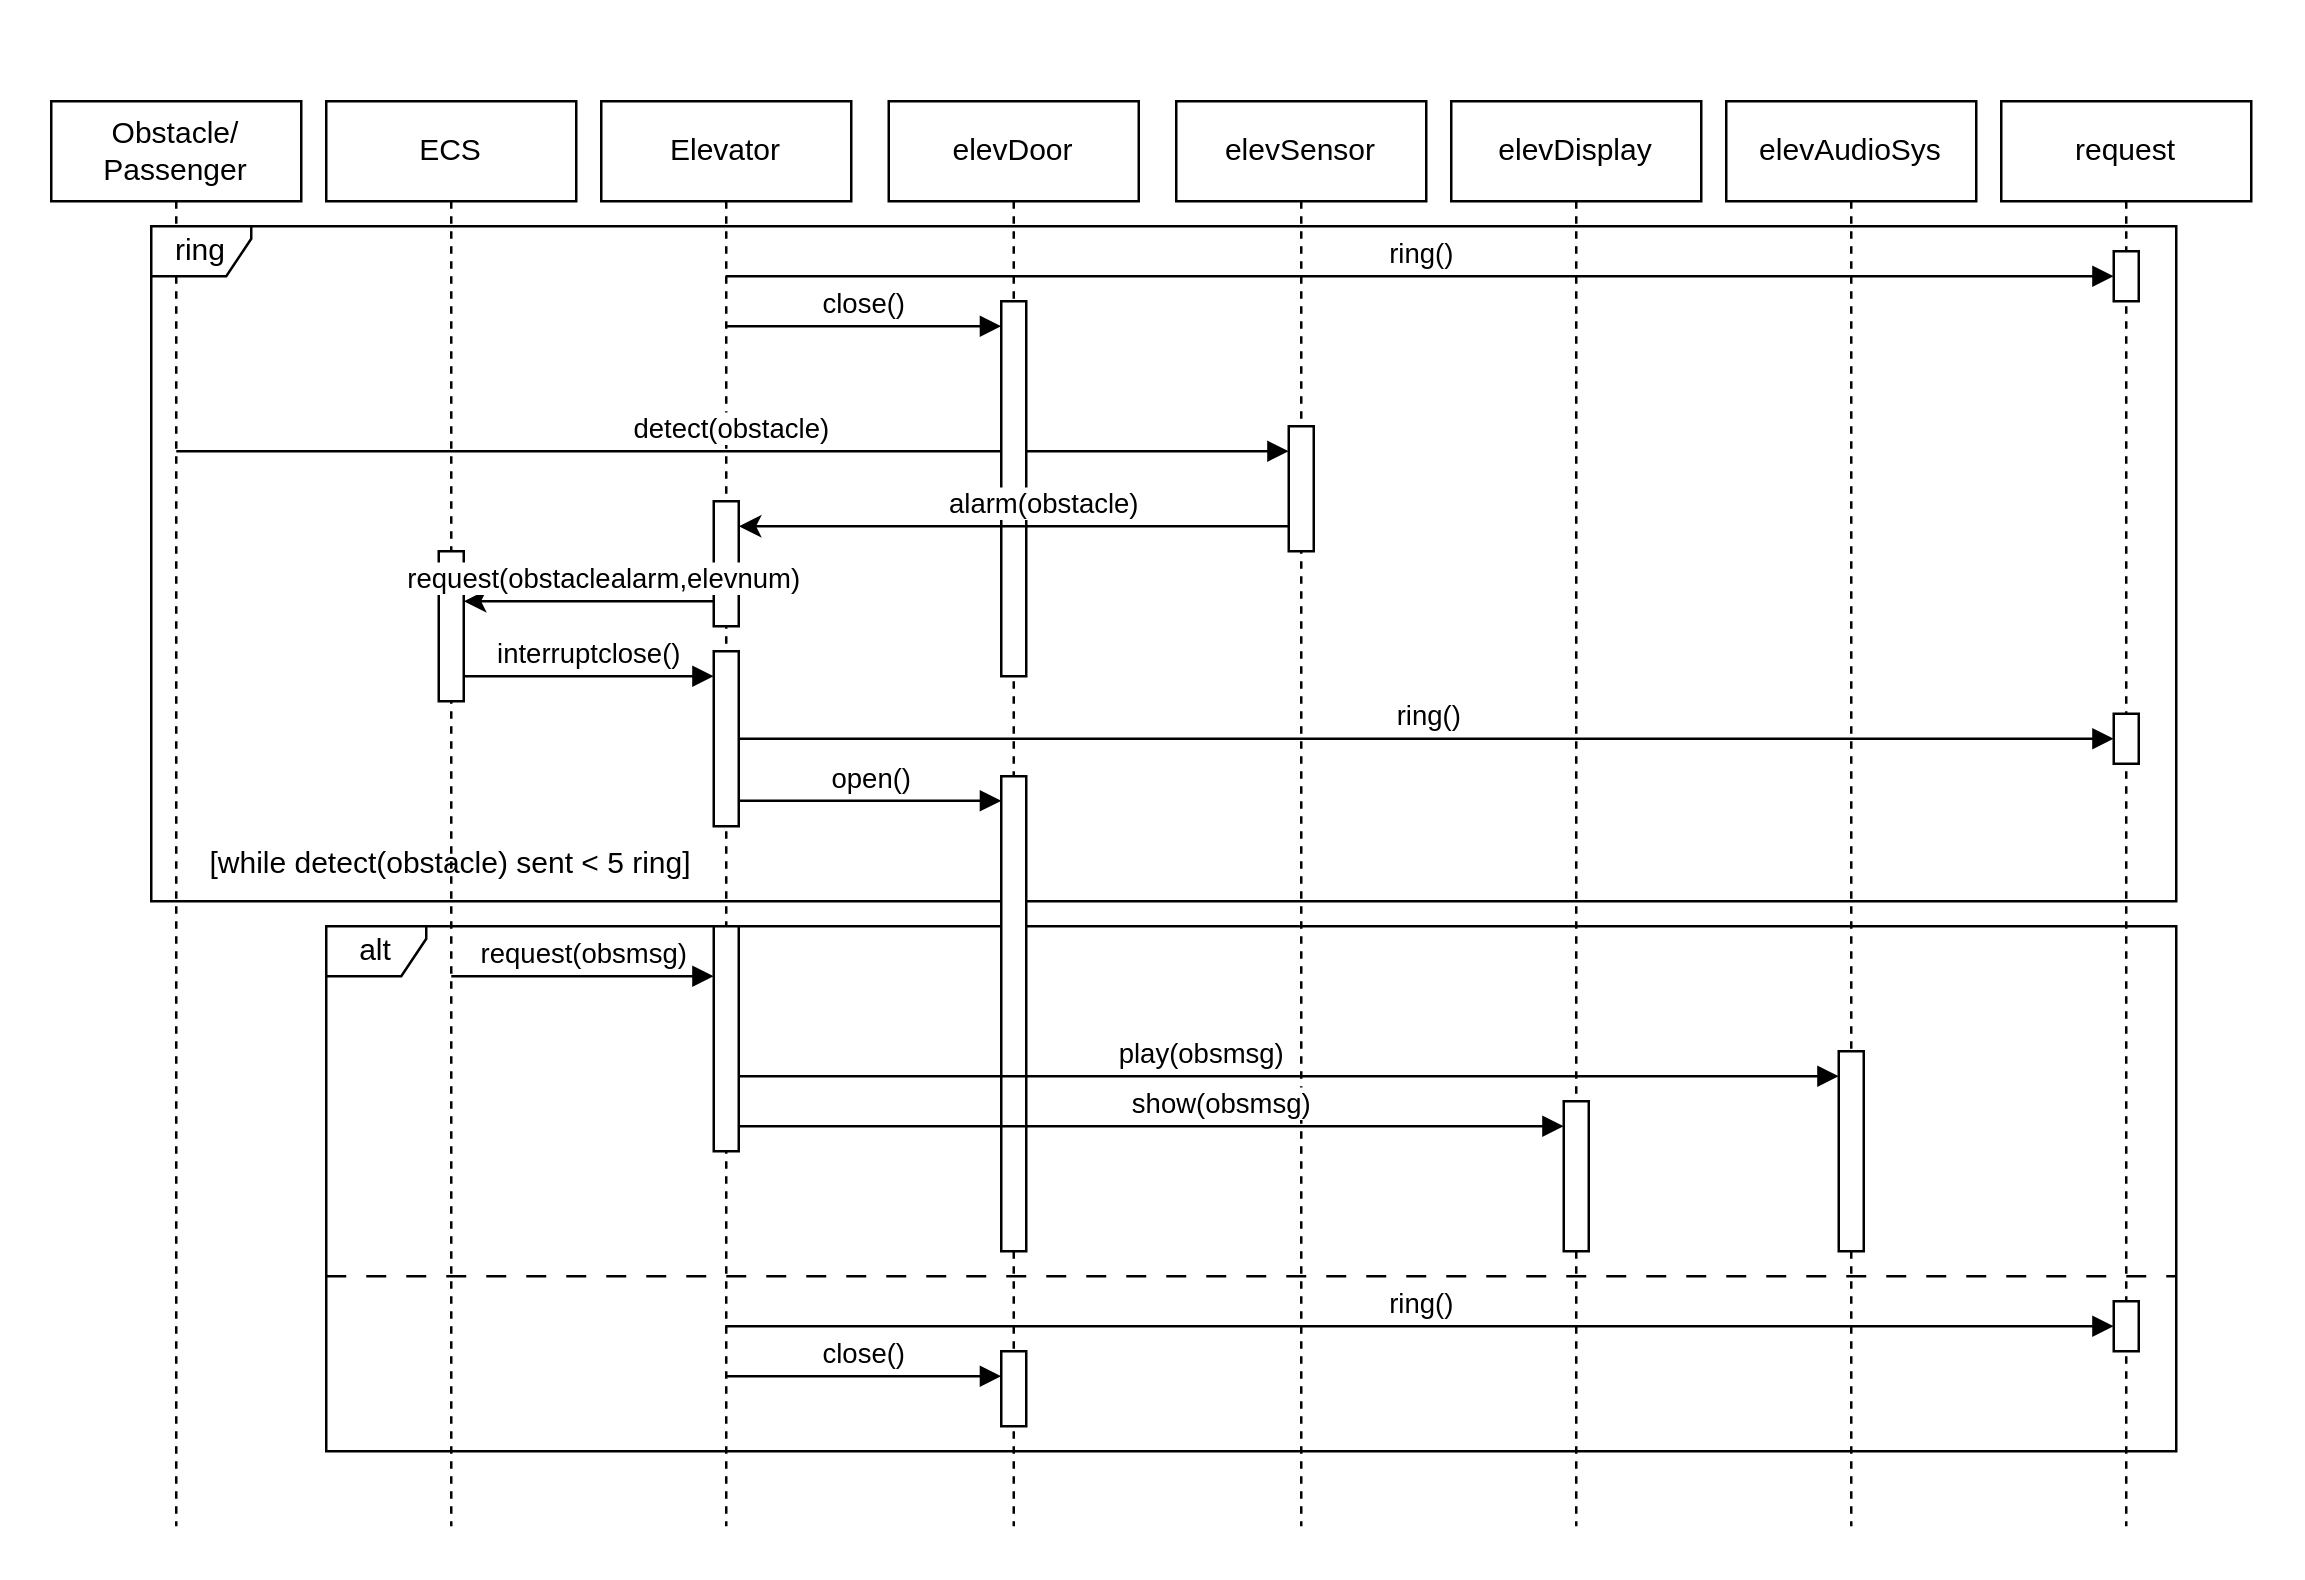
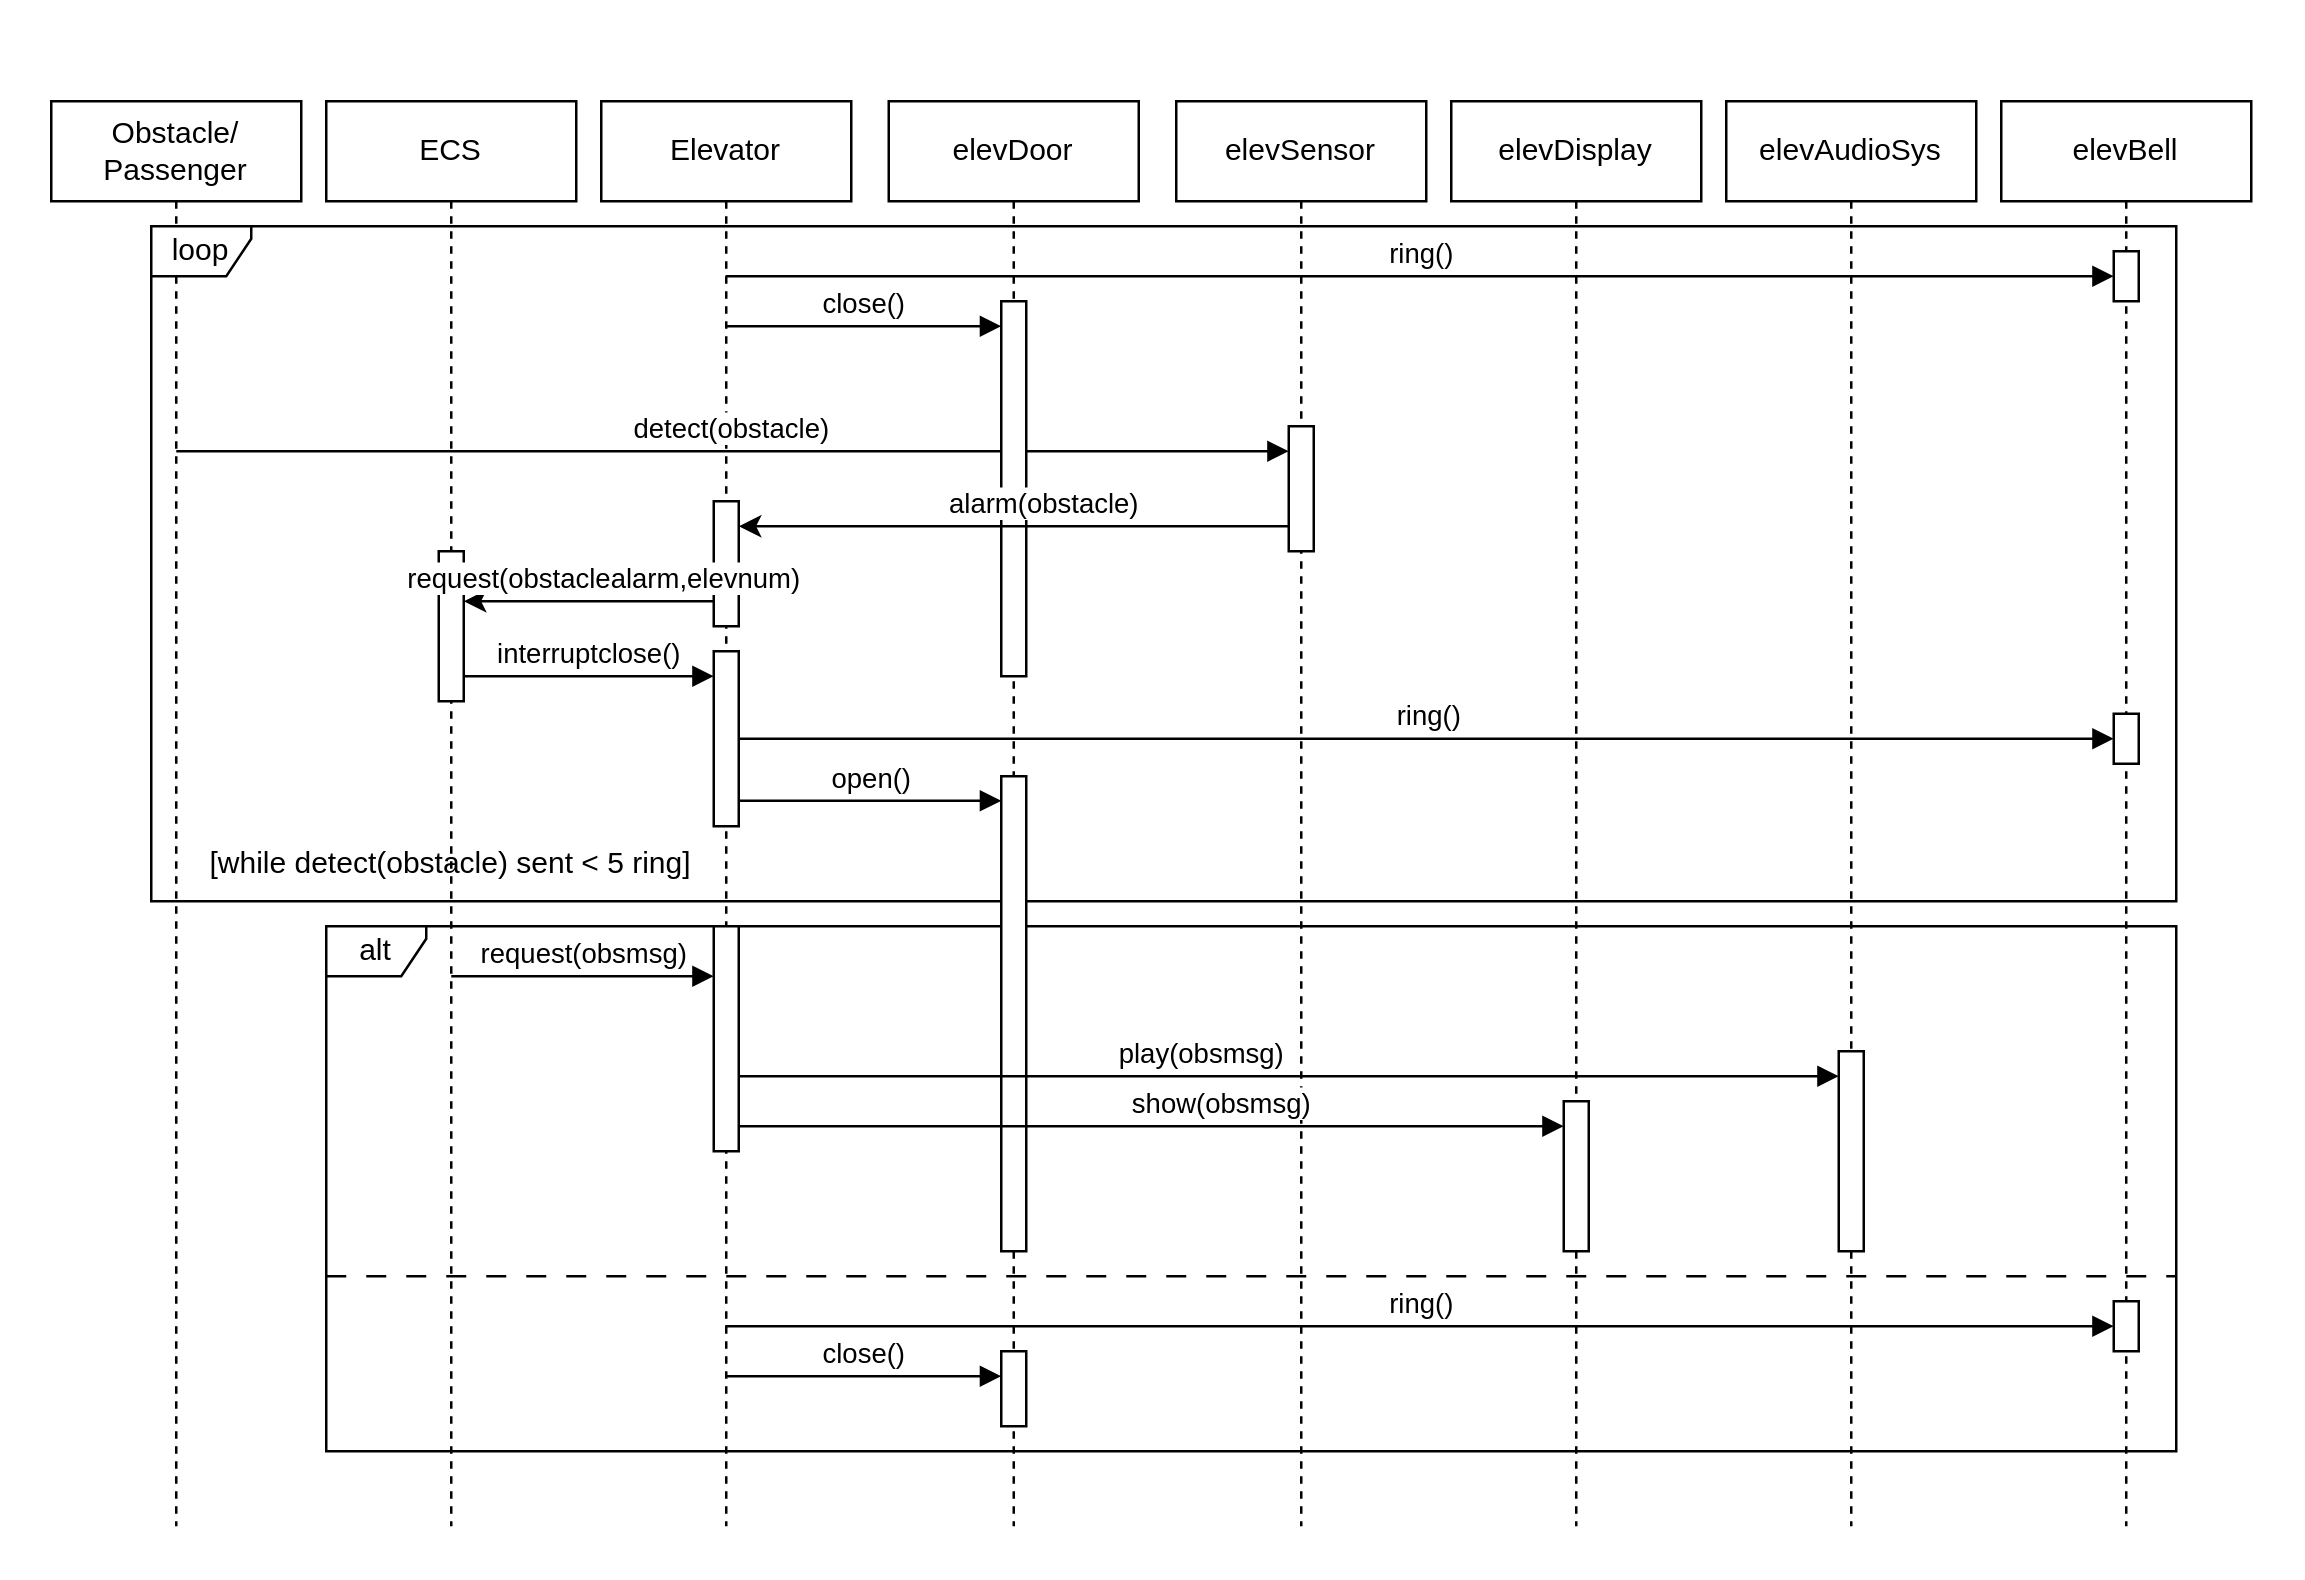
node "request": label "request" -> "elevBell"
node "ring": label "ring" -> "loop"
